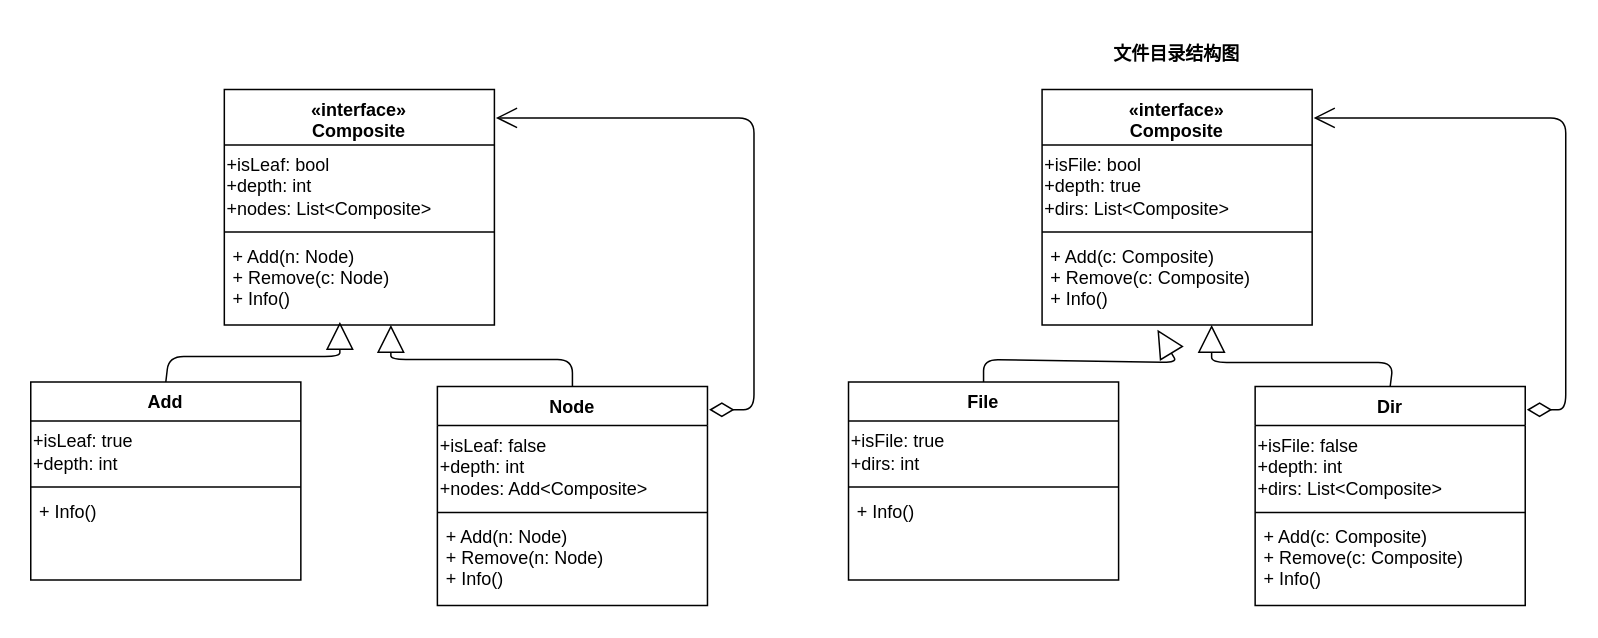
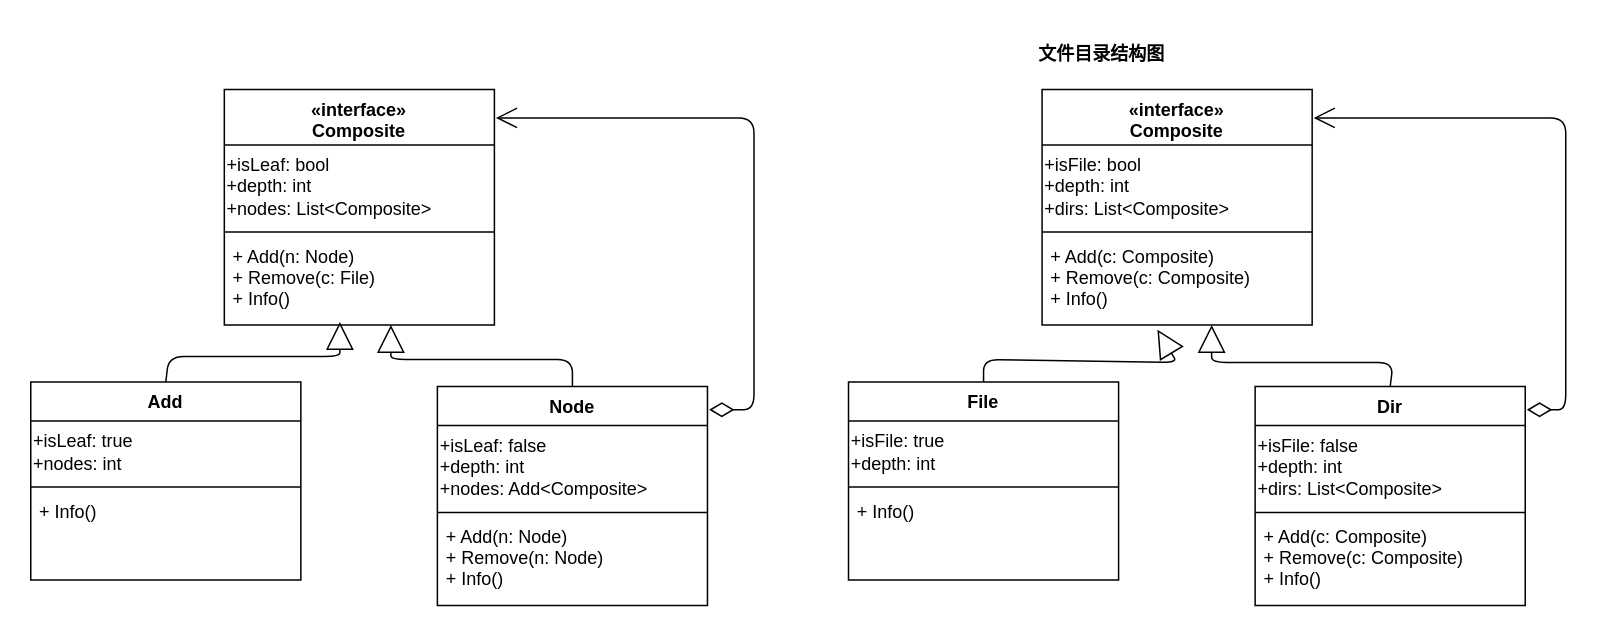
node "文件目录结构图": moved (1177, 53) -> (1102, 53)
node "+isFile: bool +depth: true +dirs: List<Composite>": label "+isFile: bool +depth: true +dirs: List<Composite>" -> "+isFile: bool +depth: int +dirs: List<Composite>"
node "+ Add(n: Node) + Remove(c: Node) + Info()": label "+ Add(n: Node) + Remove(c: Node) + Info()" -> "+ Add(n: Node) + Remove(c: File) + Info()"
node "+isLeaf: true +depth: int": label "+isLeaf: true +depth: int" -> "+isLeaf: true +nodes: int"
node "+isFile: true +dirs: int": label "+isFile: true +dirs: int" -> "+isFile: true +depth: int"
